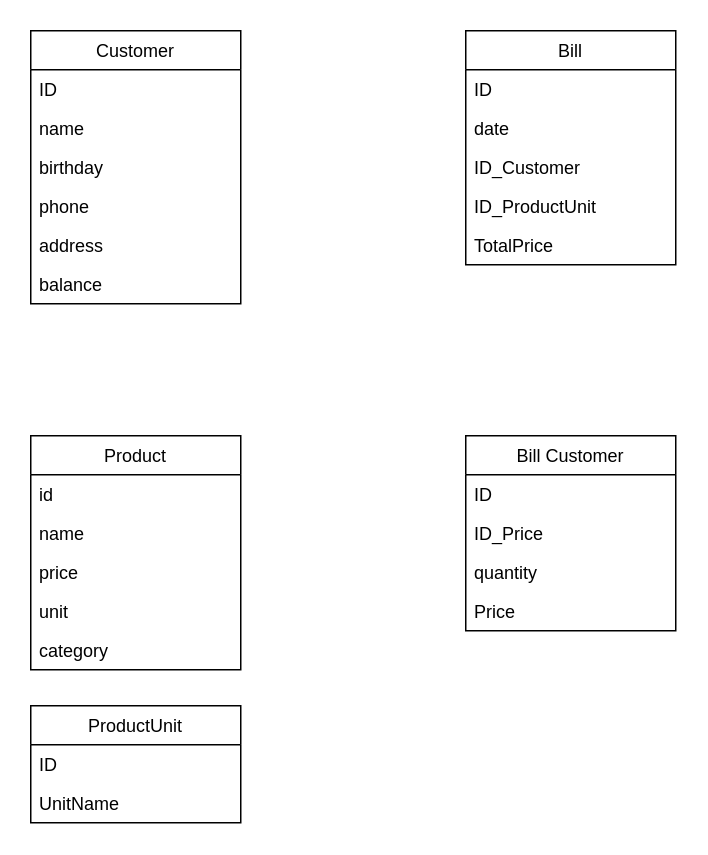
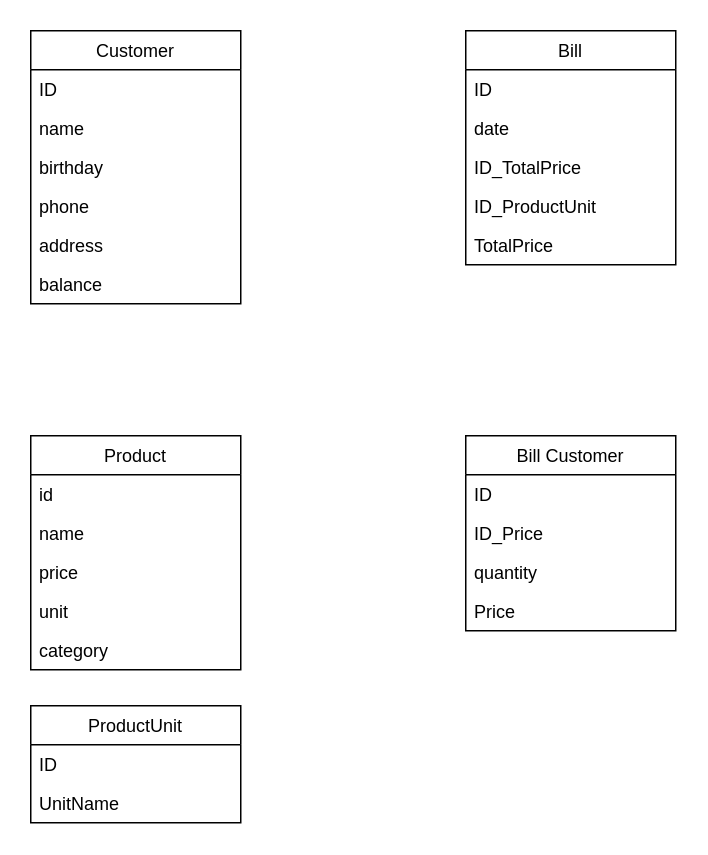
node "ID_Customer": label "ID_Customer" -> "ID_TotalPrice"
